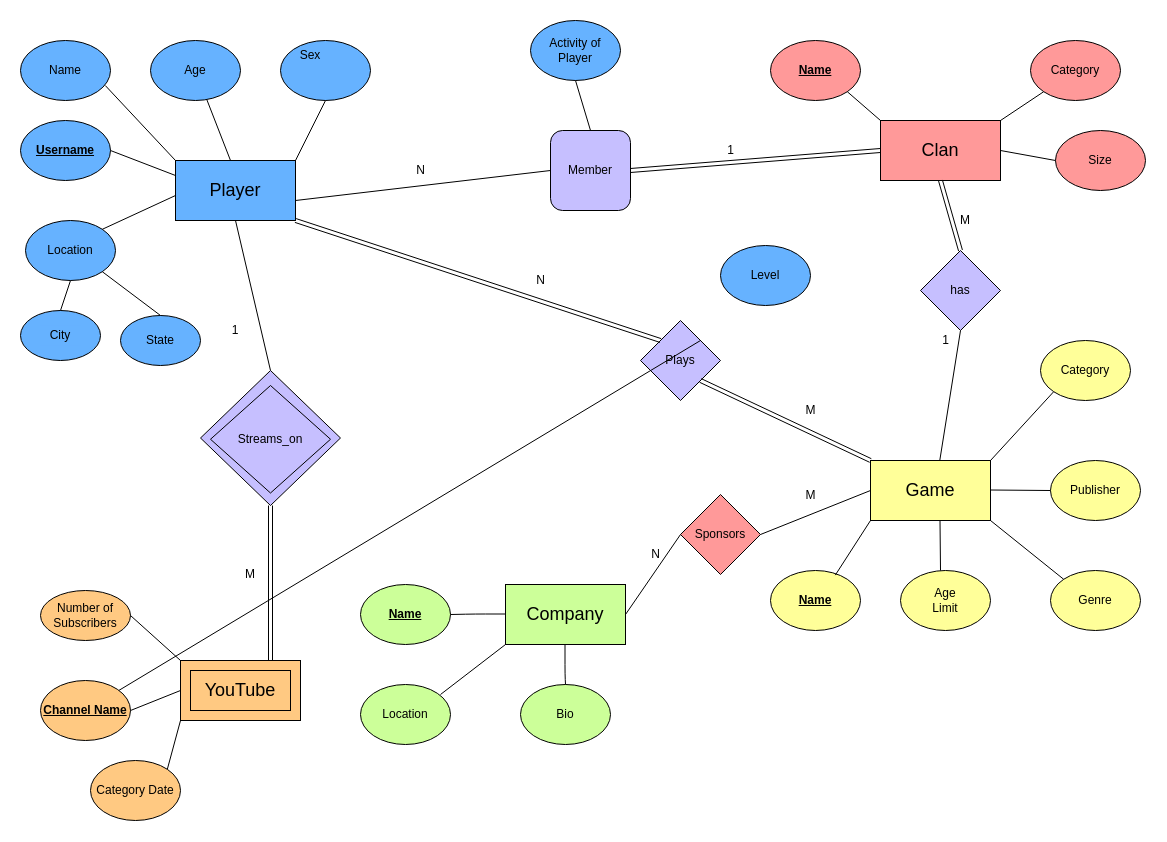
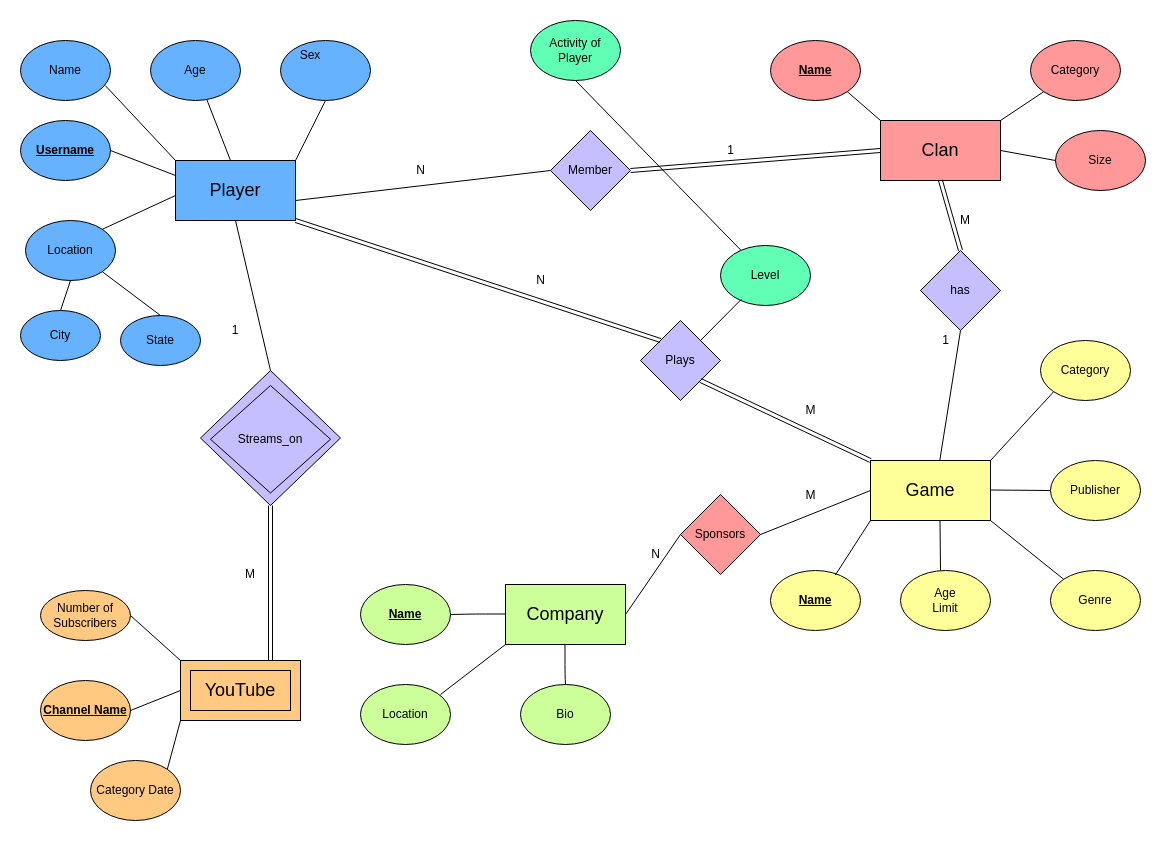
node "Activity of Player": fillcolor #66b2ff -> #61ffb5
edge "Activity of Player" -- "Member": now "Activity of Player" -- "Level"
node "Member": shape rounded rectangle -> diamond
node "Level": fillcolor #66b2ff -> #61ffb5
edge "Plays" -- "Channel Name": now "Plays" -- "Level"
